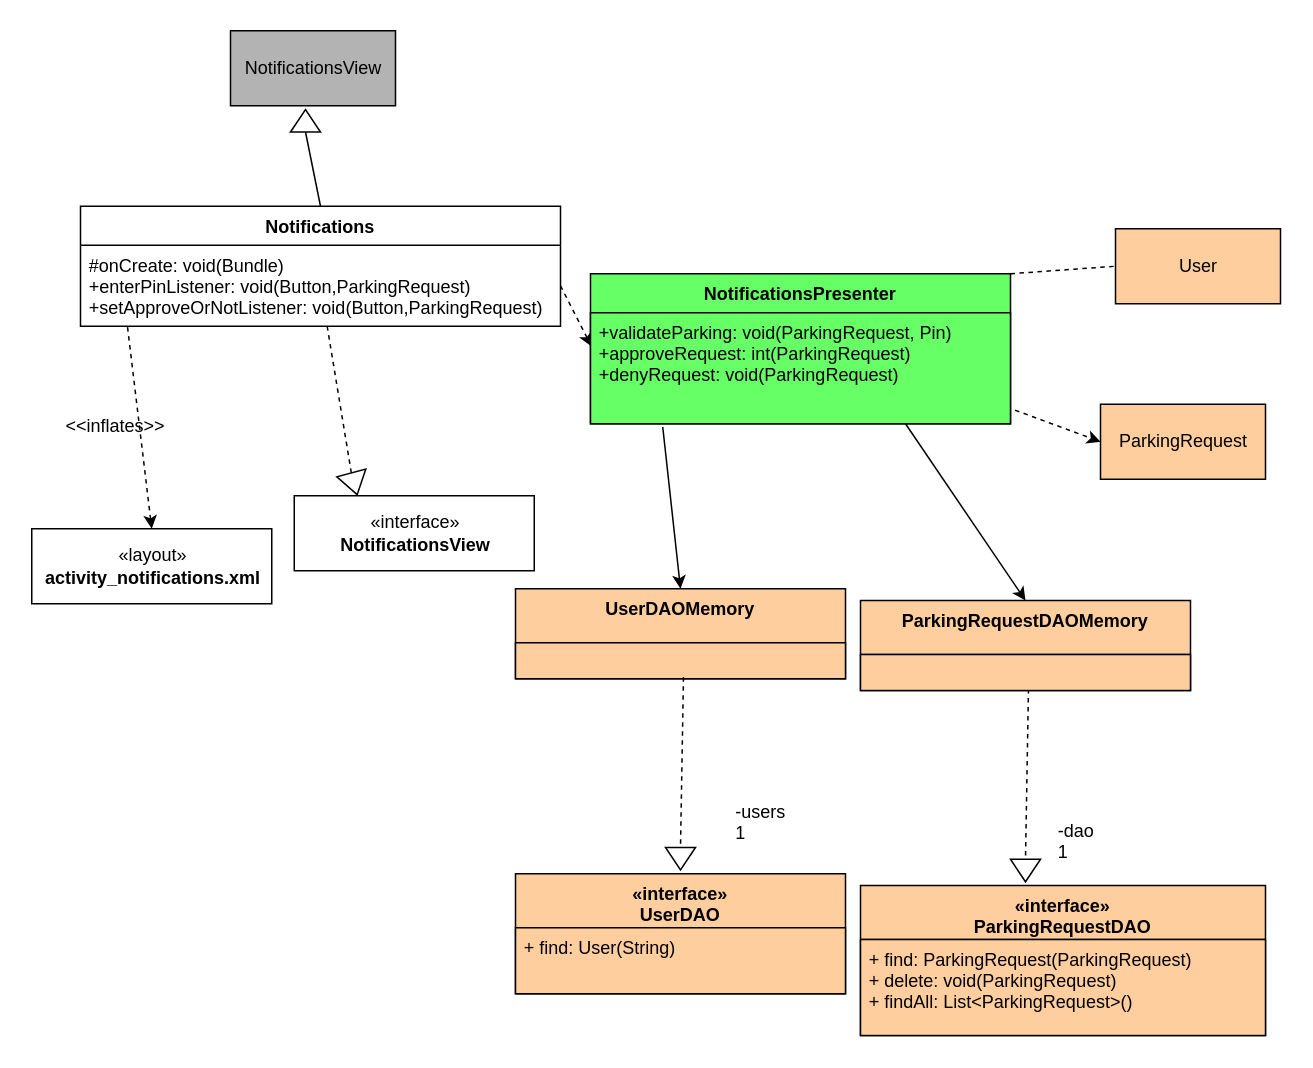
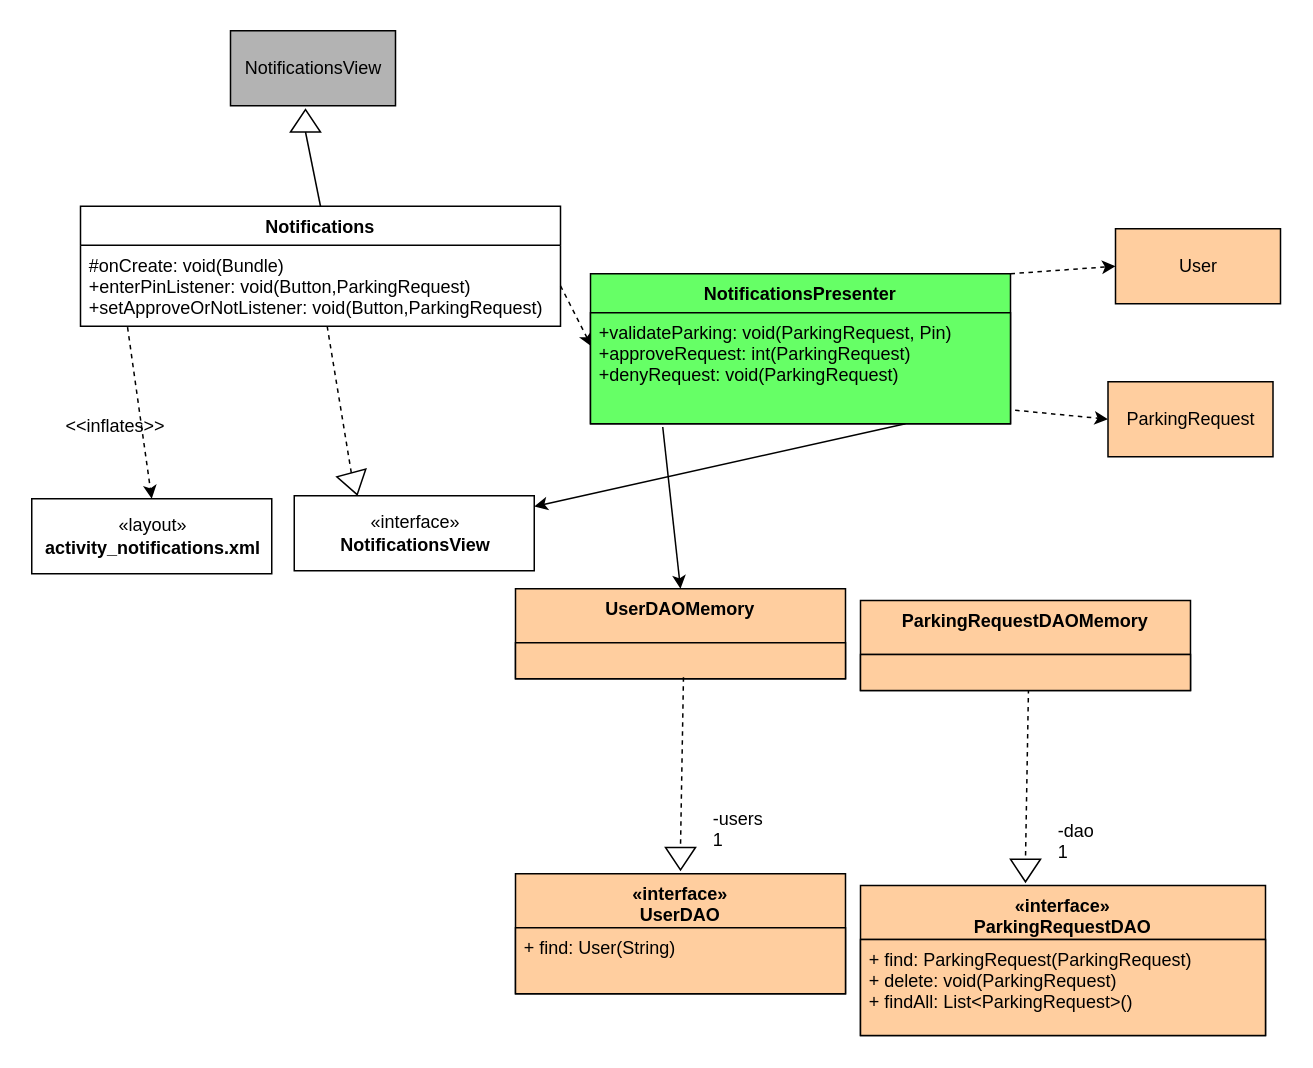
edge "User" -- "NotificationsPresenter": arrowhead none -> classic
node "ParkingRequest": moved (1183, 442) -> (1190, 419)
edge "NotificationsPresenter" -> "ParkingRequestDAOMemory": now "NotificationsPresenter" -> "«interface» NotificationsView"
node "«layout» activity_notifications.xml": moved (152, 566) -> (152, 536)
node "-users 1": moved (770, 814) -> (748, 821)
